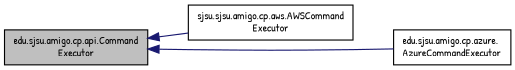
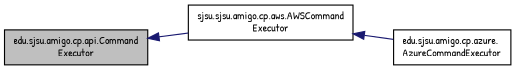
edge "edu.sjsu.amigo.cp.azure. AzureCommandExecutor" -> "edu.sjsu.amigo.cp.api.Command Executor": now "edu.sjsu.amigo.cp.azure. AzureCommandExecutor" -> "sjsu.sjsu.amigo.cp.aws.AWSCommand Executor"
